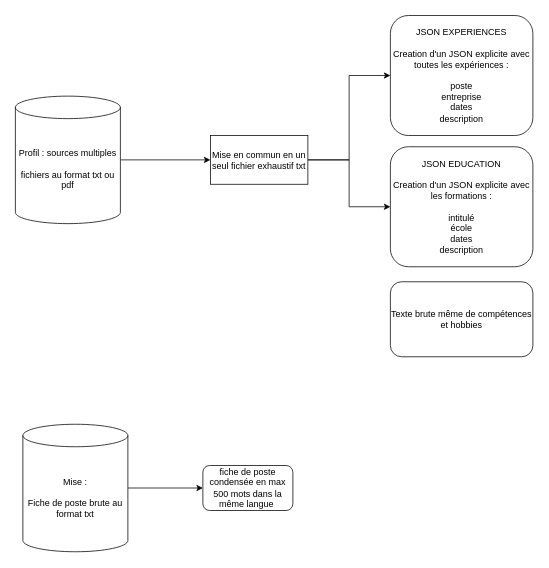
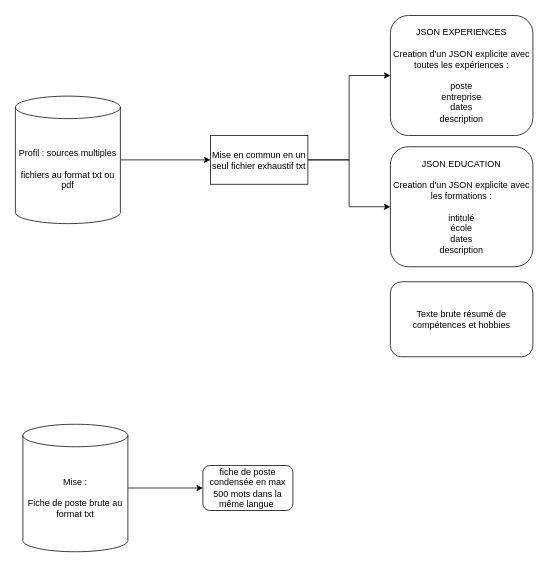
node "Texte brute même de compétences et hobbies": label "Texte brute même de compétences et hobbies" -> "Texte brute résumé de compétences et hobbies"
